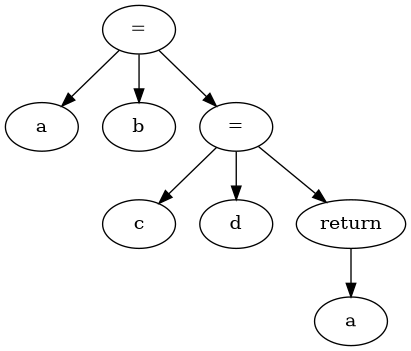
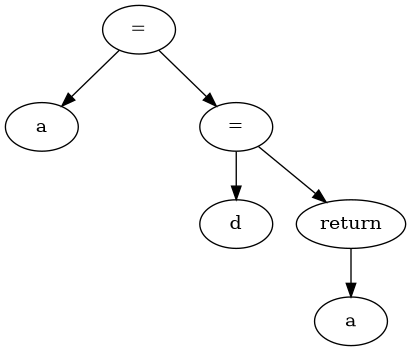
node "b": removed
node "c": removed
